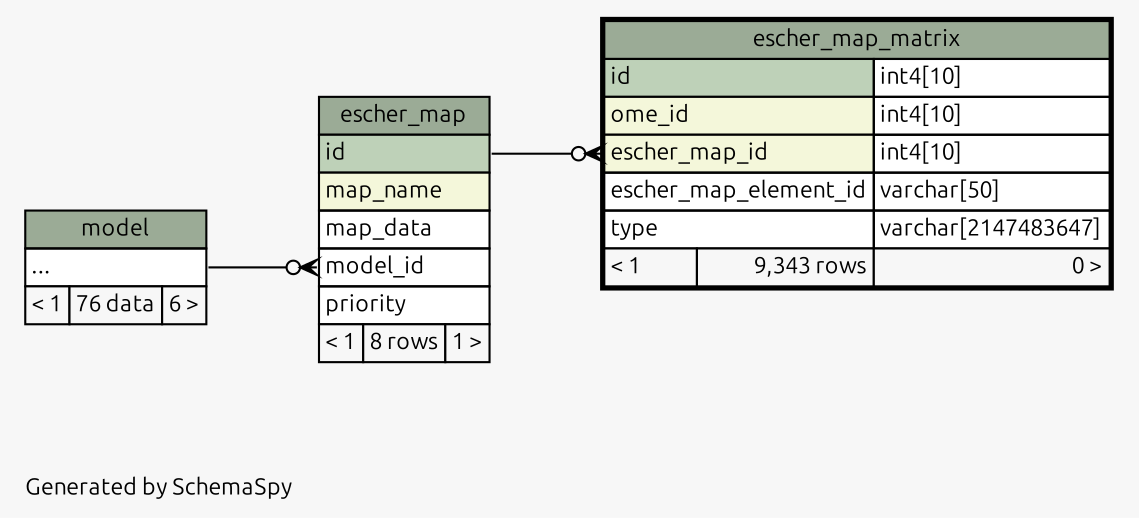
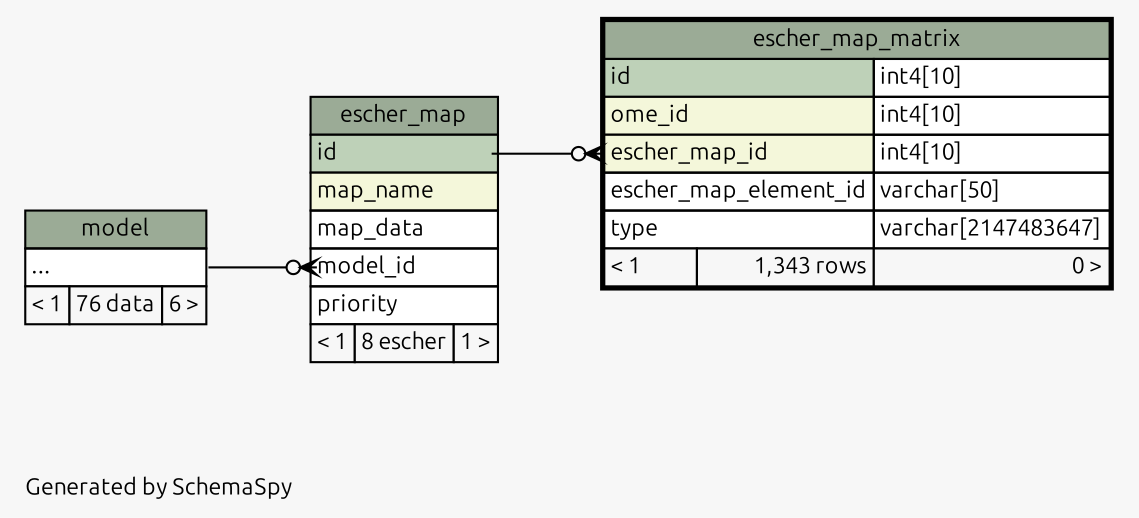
node "escher_map_matrix": text "9,343 rows" -> "1,343 rows"
node "escher_map": text "8 rows" -> "8 escher"
